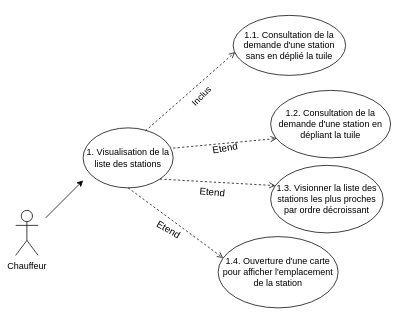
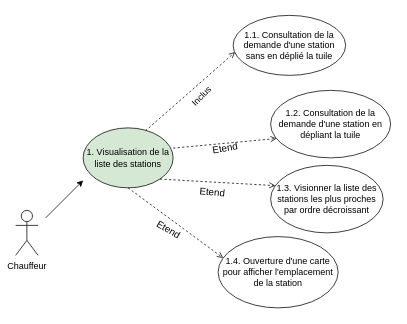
node "1. Visualisation de la liste des stations": fillcolor #ffffff -> #d5e8d4
